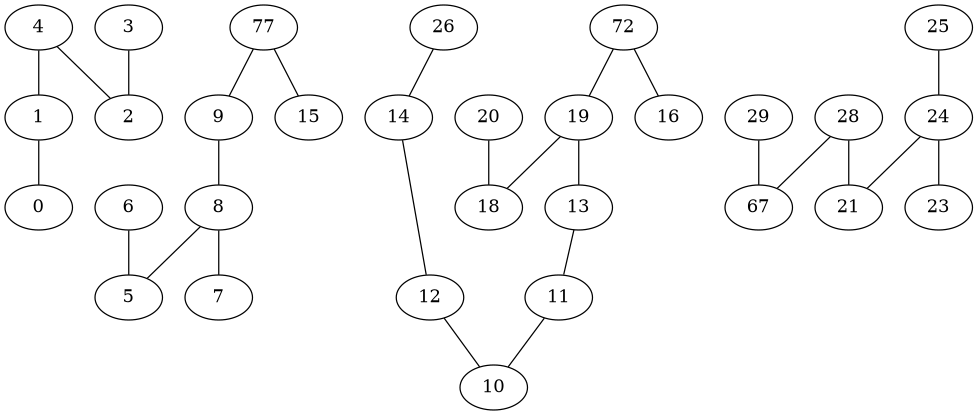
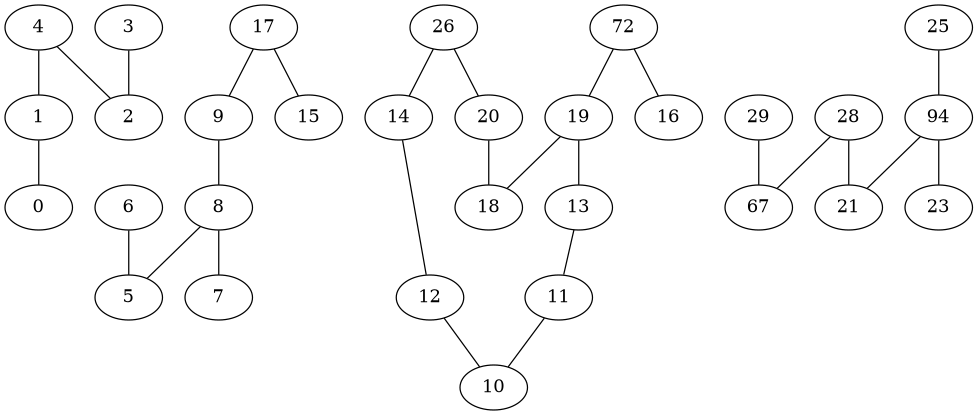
node "77": label "77" -> "17"
edge "26" -- "20": added
node "24": label "24" -> "94"
